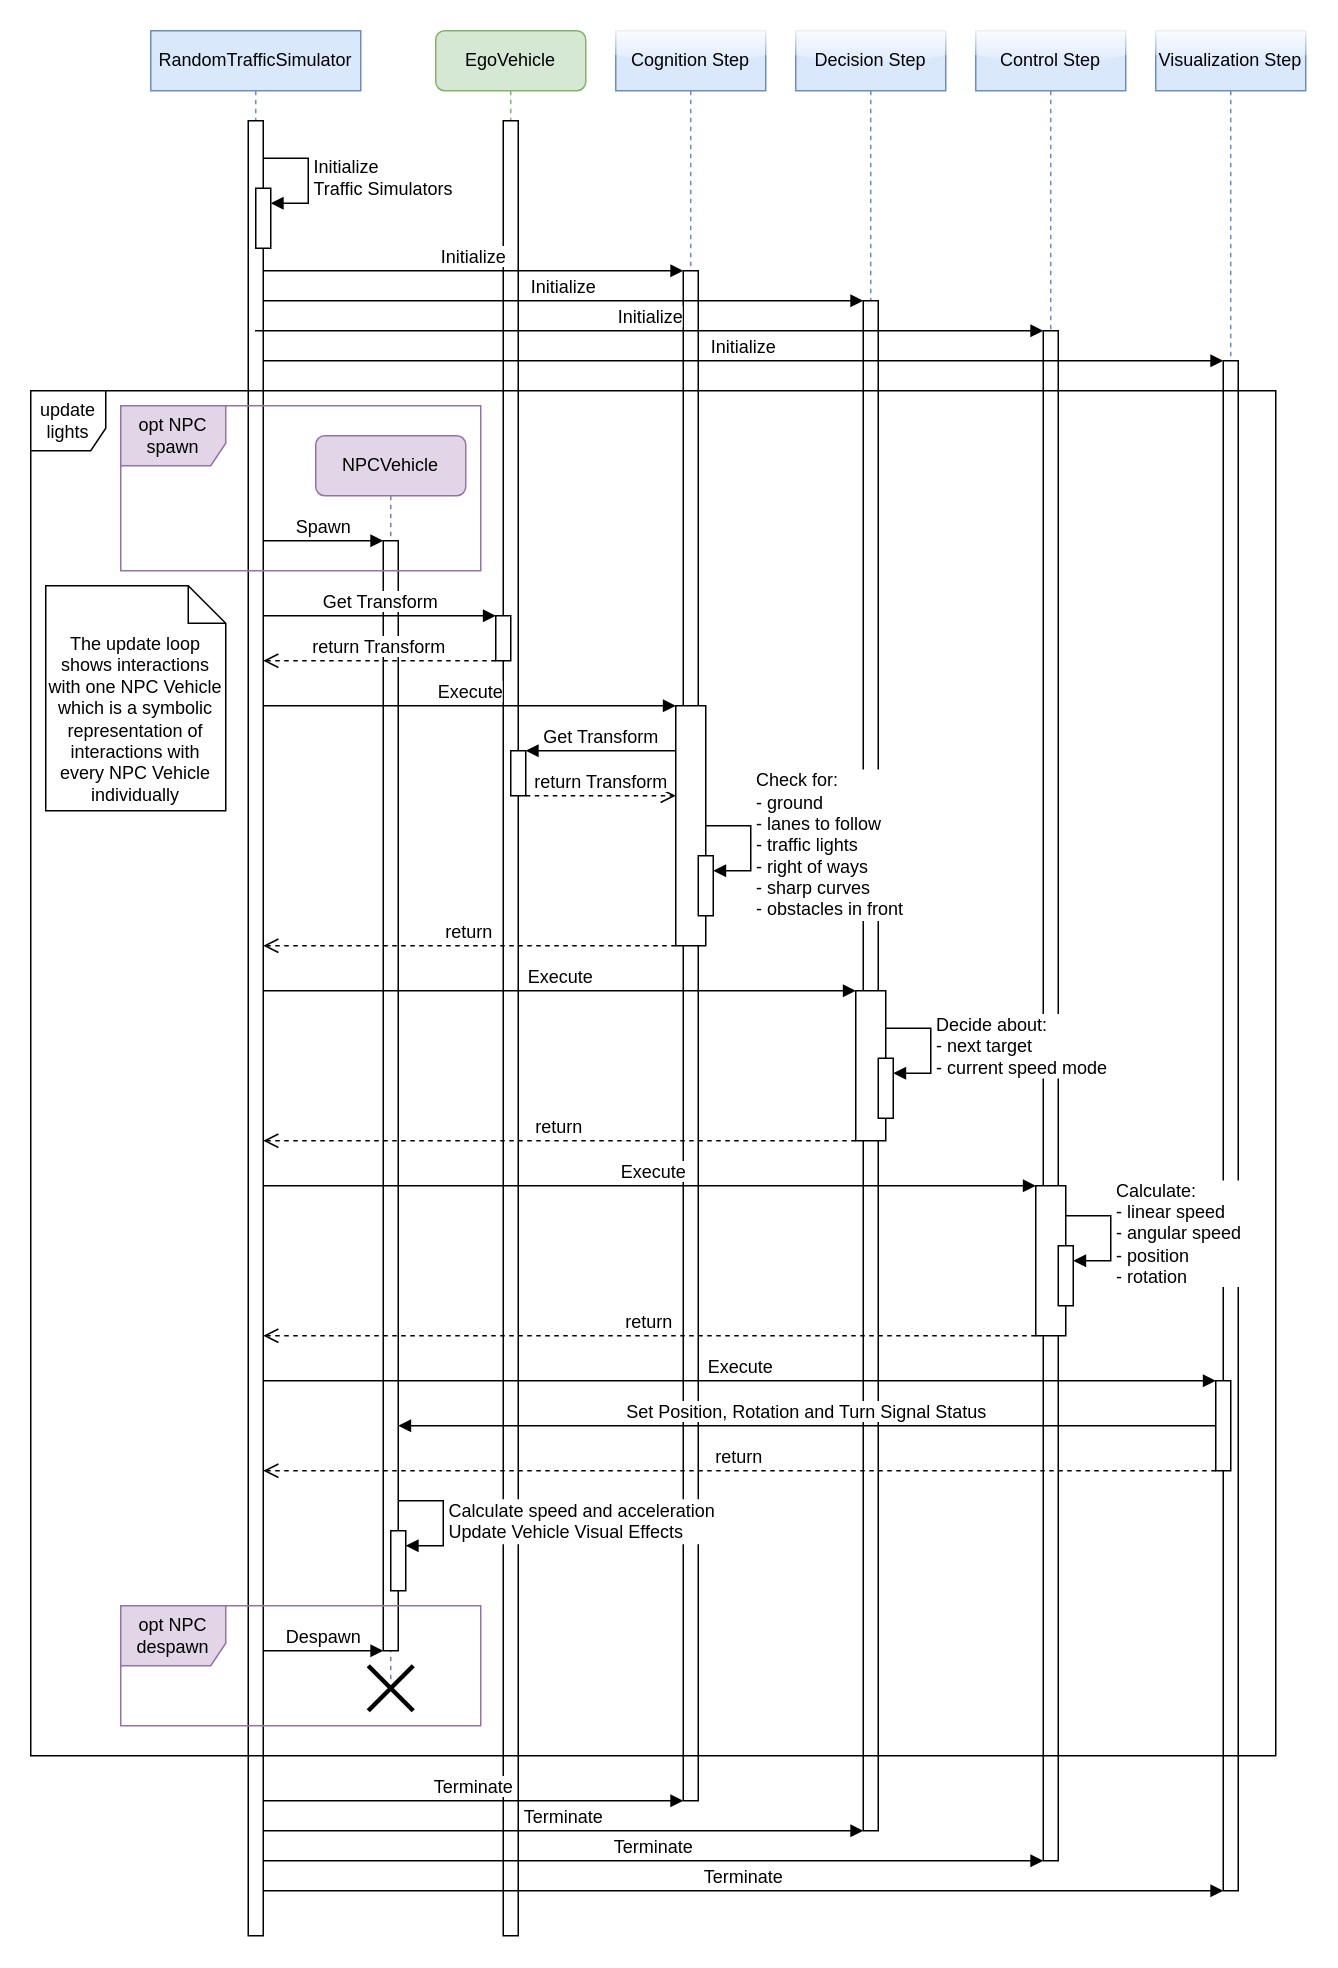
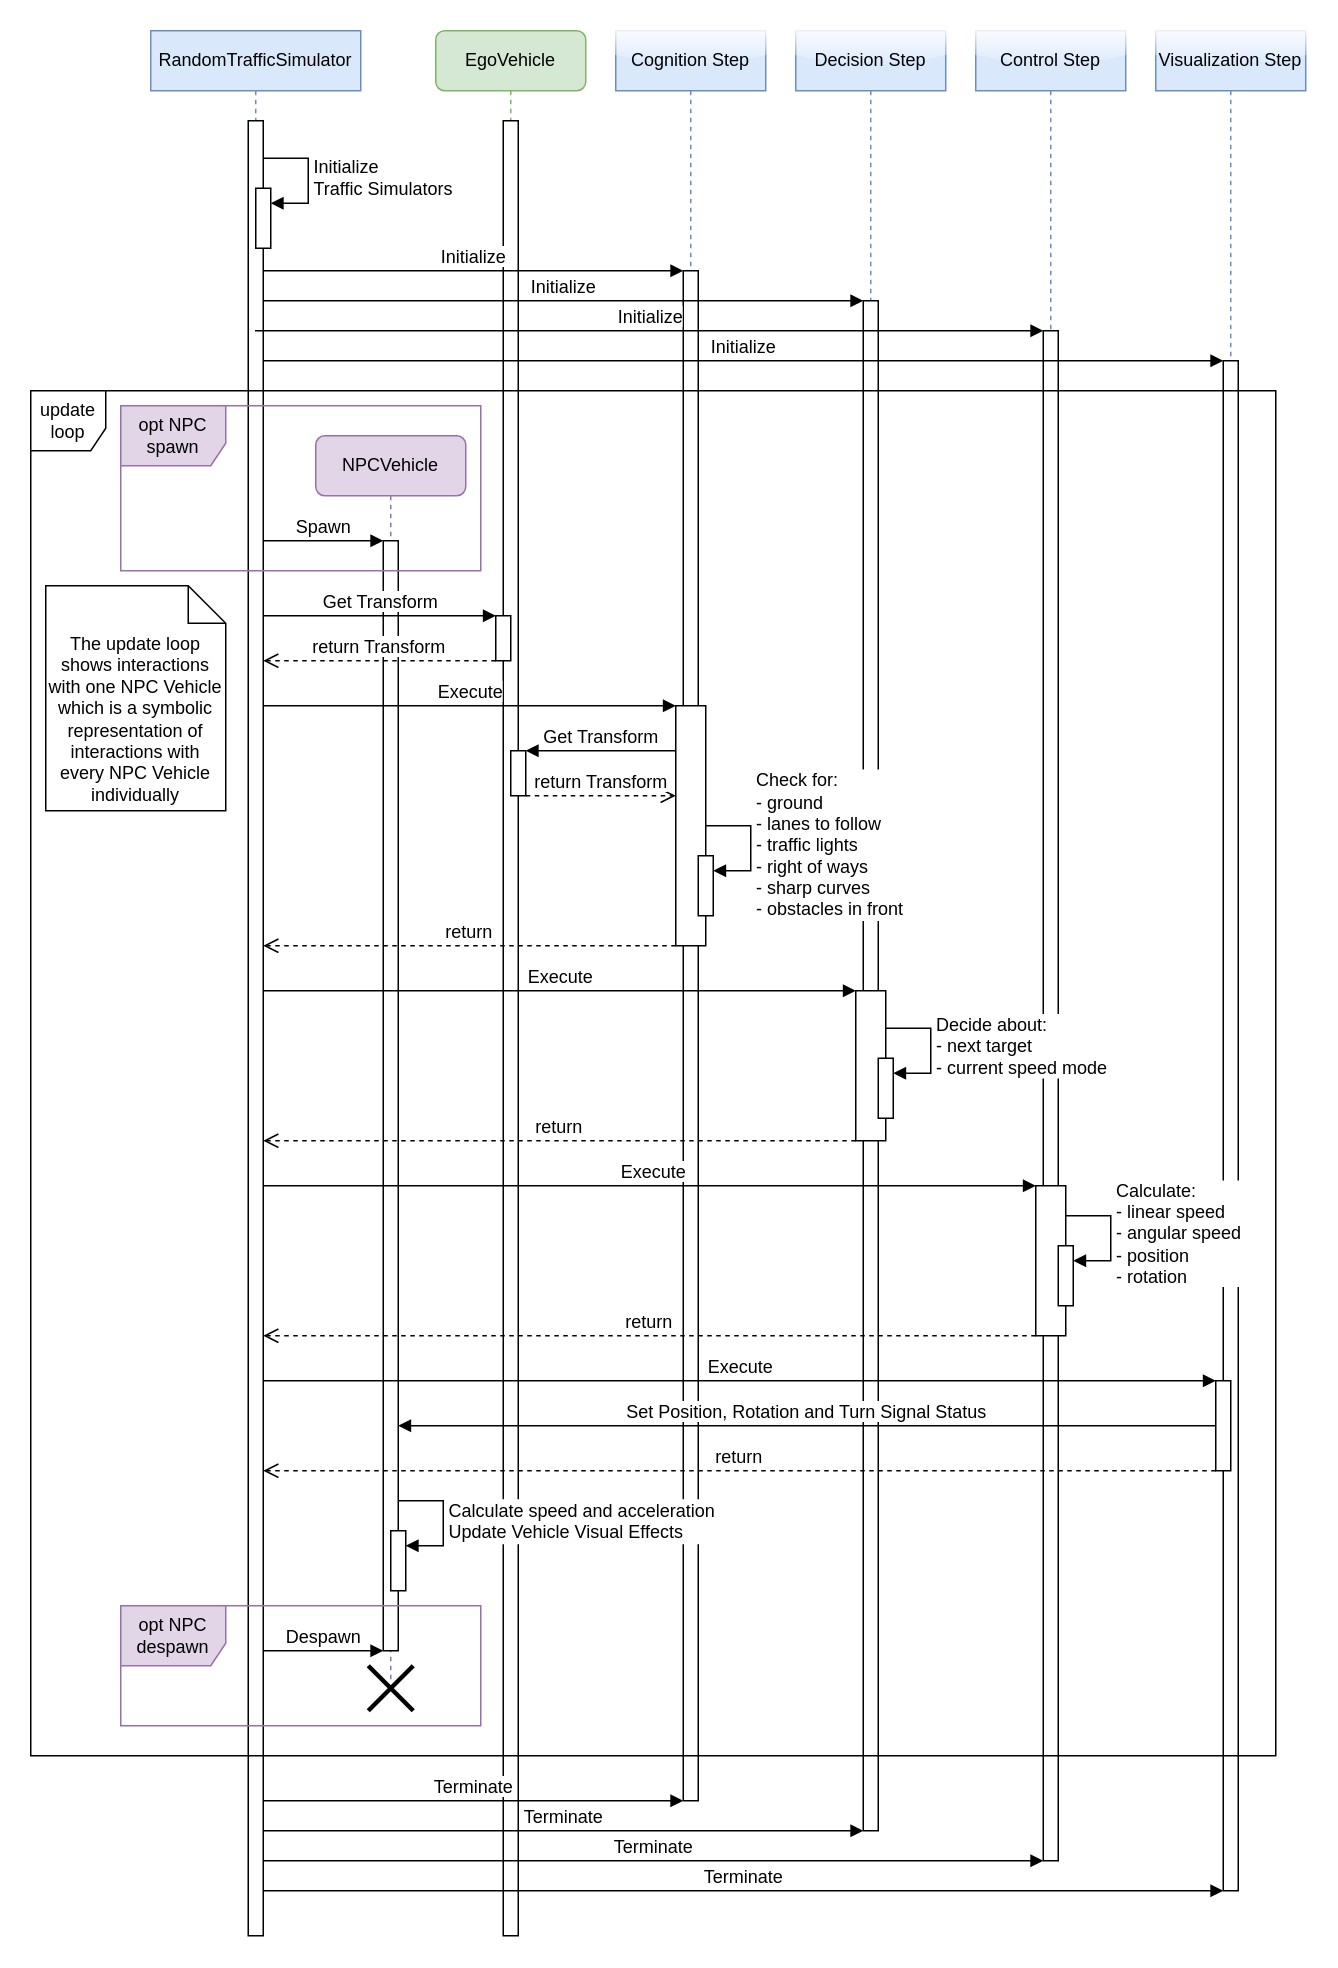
node "update lights": label "update lights" -> "update loop"
